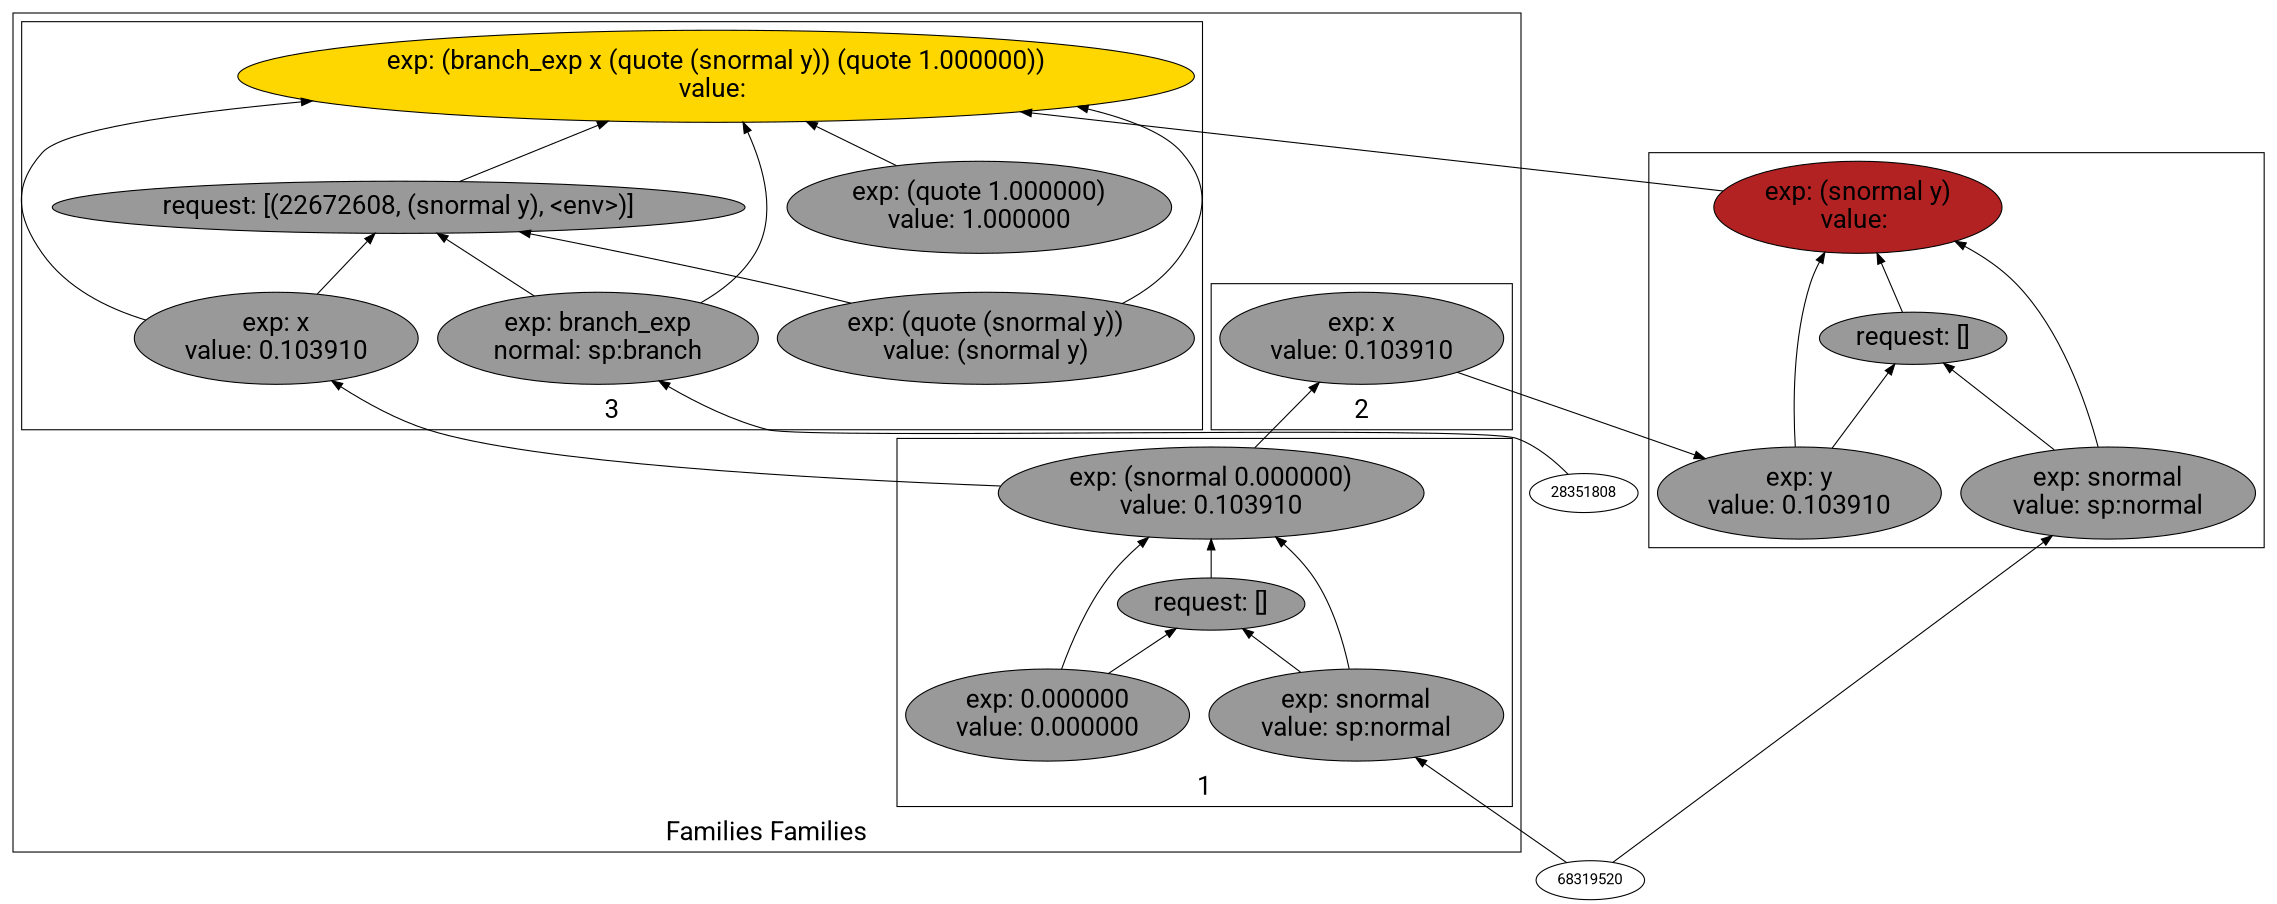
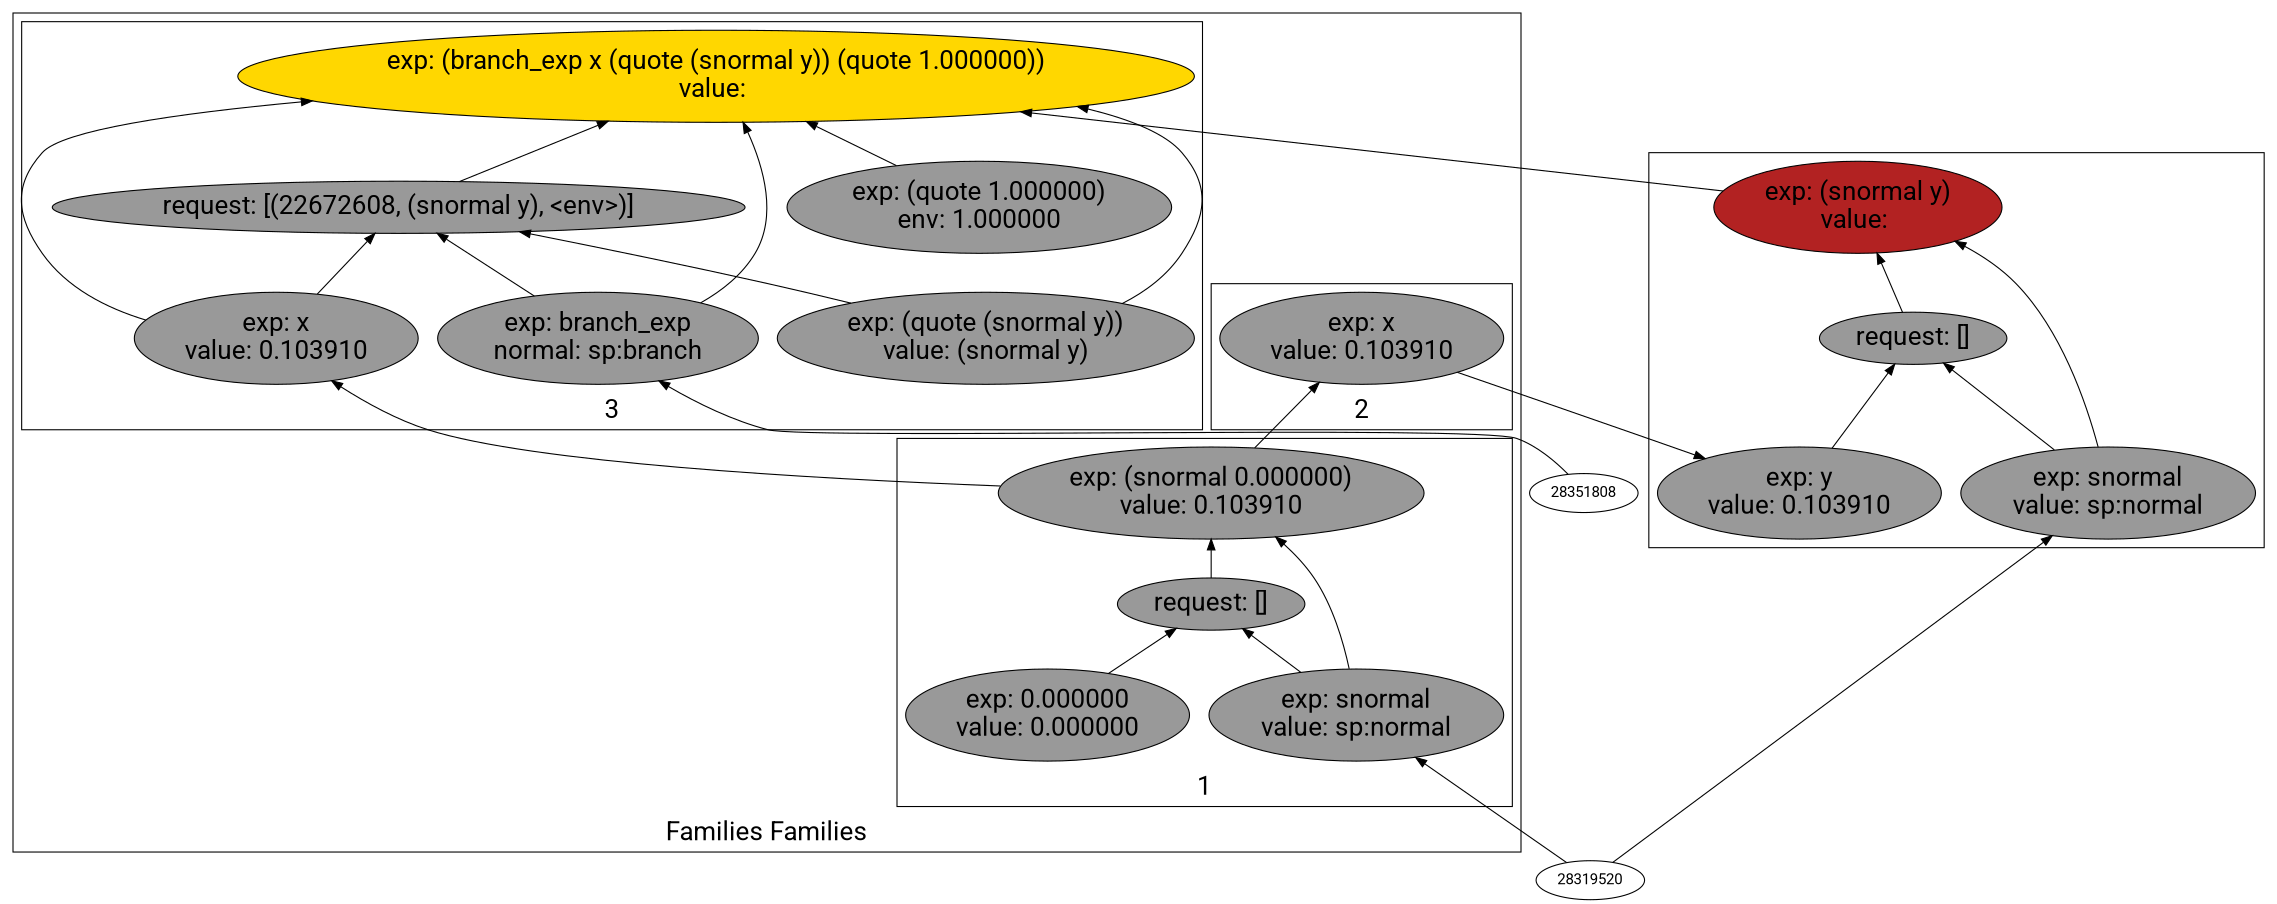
node "exp: (quote 1.000000) value: 1.000000": label "exp: (quote 1.000000) value: 1.000000" -> "exp: (quote 1.000000) env: 1.000000"
edge "exp: y value: 0.103910" -> "exp: (snormal y) value:": removed
edge "exp: 0.000000 value: 0.000000" -> "exp: (snormal 0.000000) value: 0.103910": removed
node "68319520": label "68319520" -> "28319520"
